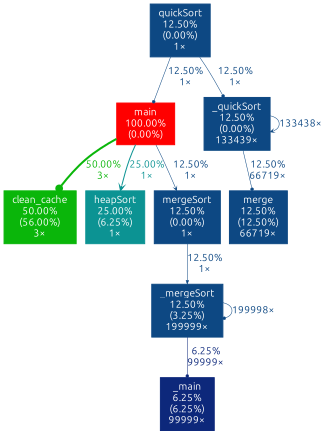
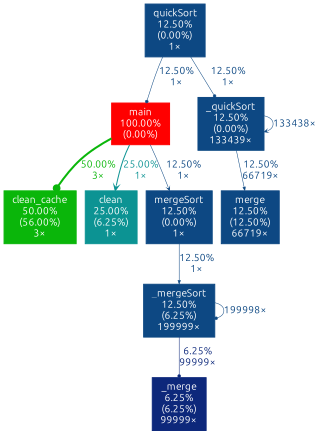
edge "_quickSort 12.50% (0.00%) 133439×" -> "merge 12.50% (12.50%) 66719×": arrowhead dot -> normal
node "heapSort 25.00% (6.25%) 1×": label "heapSort 25.00% (6.25%) 1×" -> "clean 25.00% (6.25%) 1×"
node "_mergeSort 12.50% (3.25%) 199999×": label "_mergeSort 12.50% (3.25%) 199999×" -> "_mergeSort 12.50% (6.25%) 199999×"
node "_main 6.25% (6.25%) 99999×": label "_main 6.25% (6.25%) 99999×" -> "_merge 6.25% (6.25%) 99999×"
